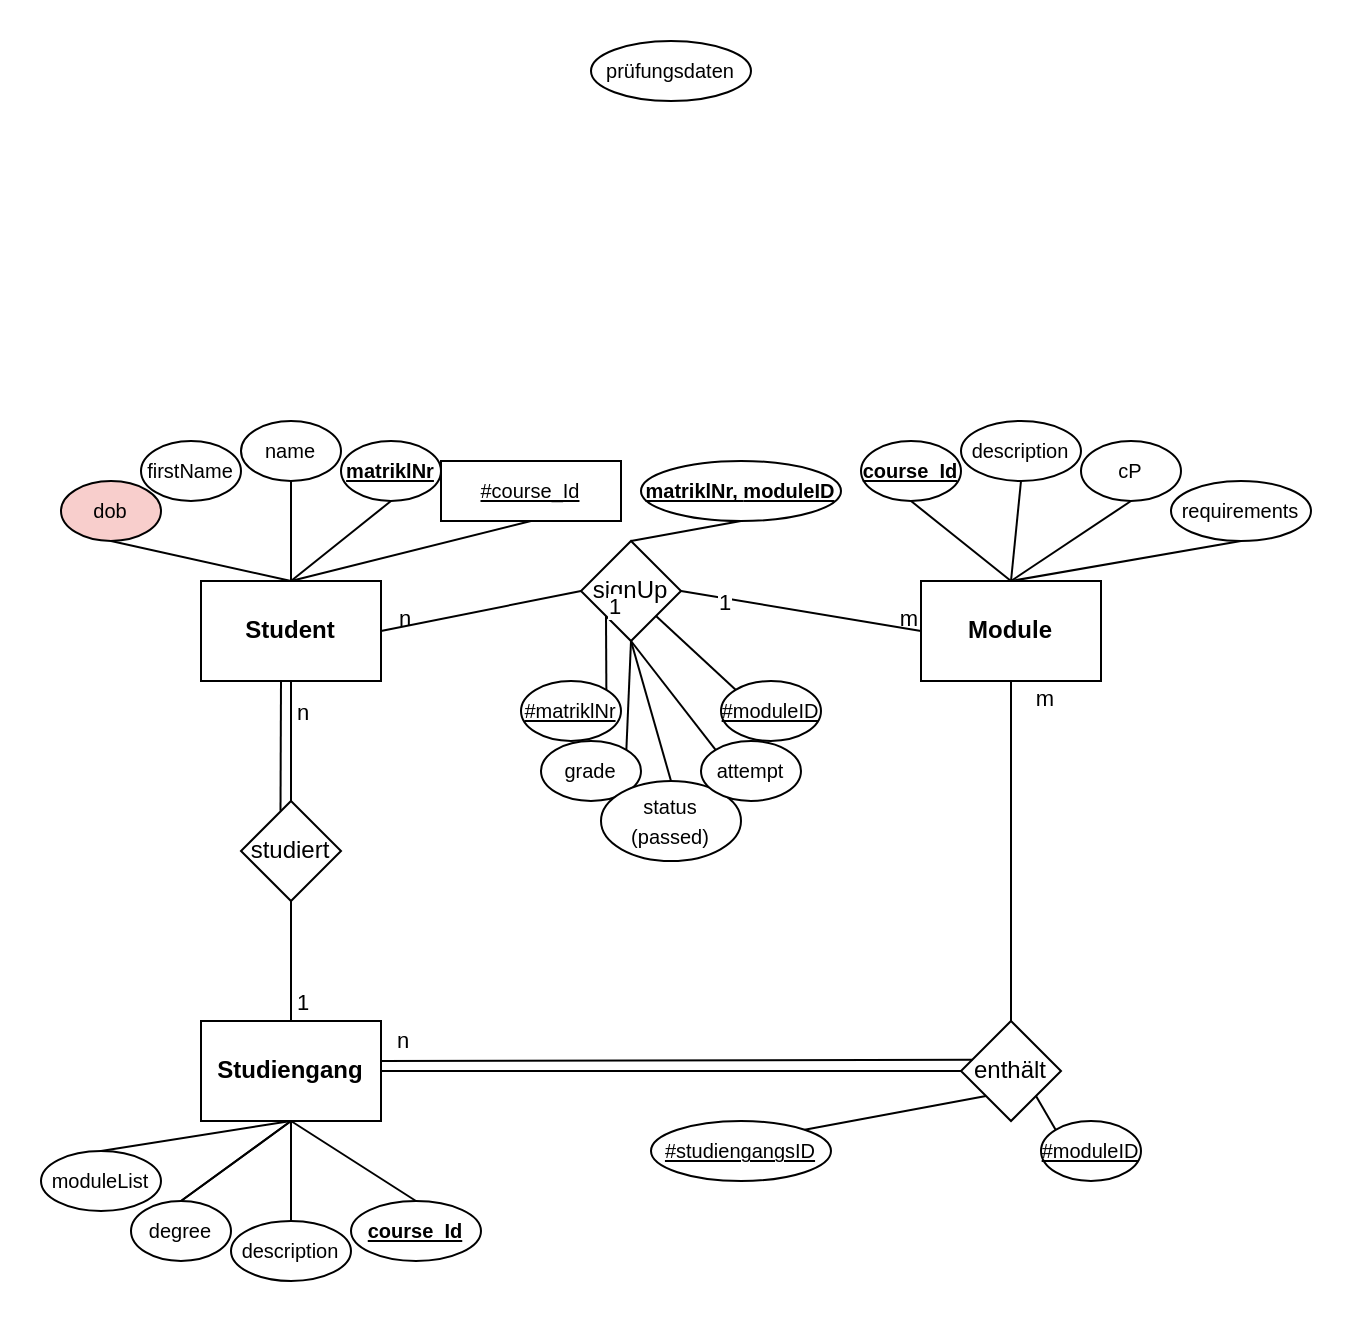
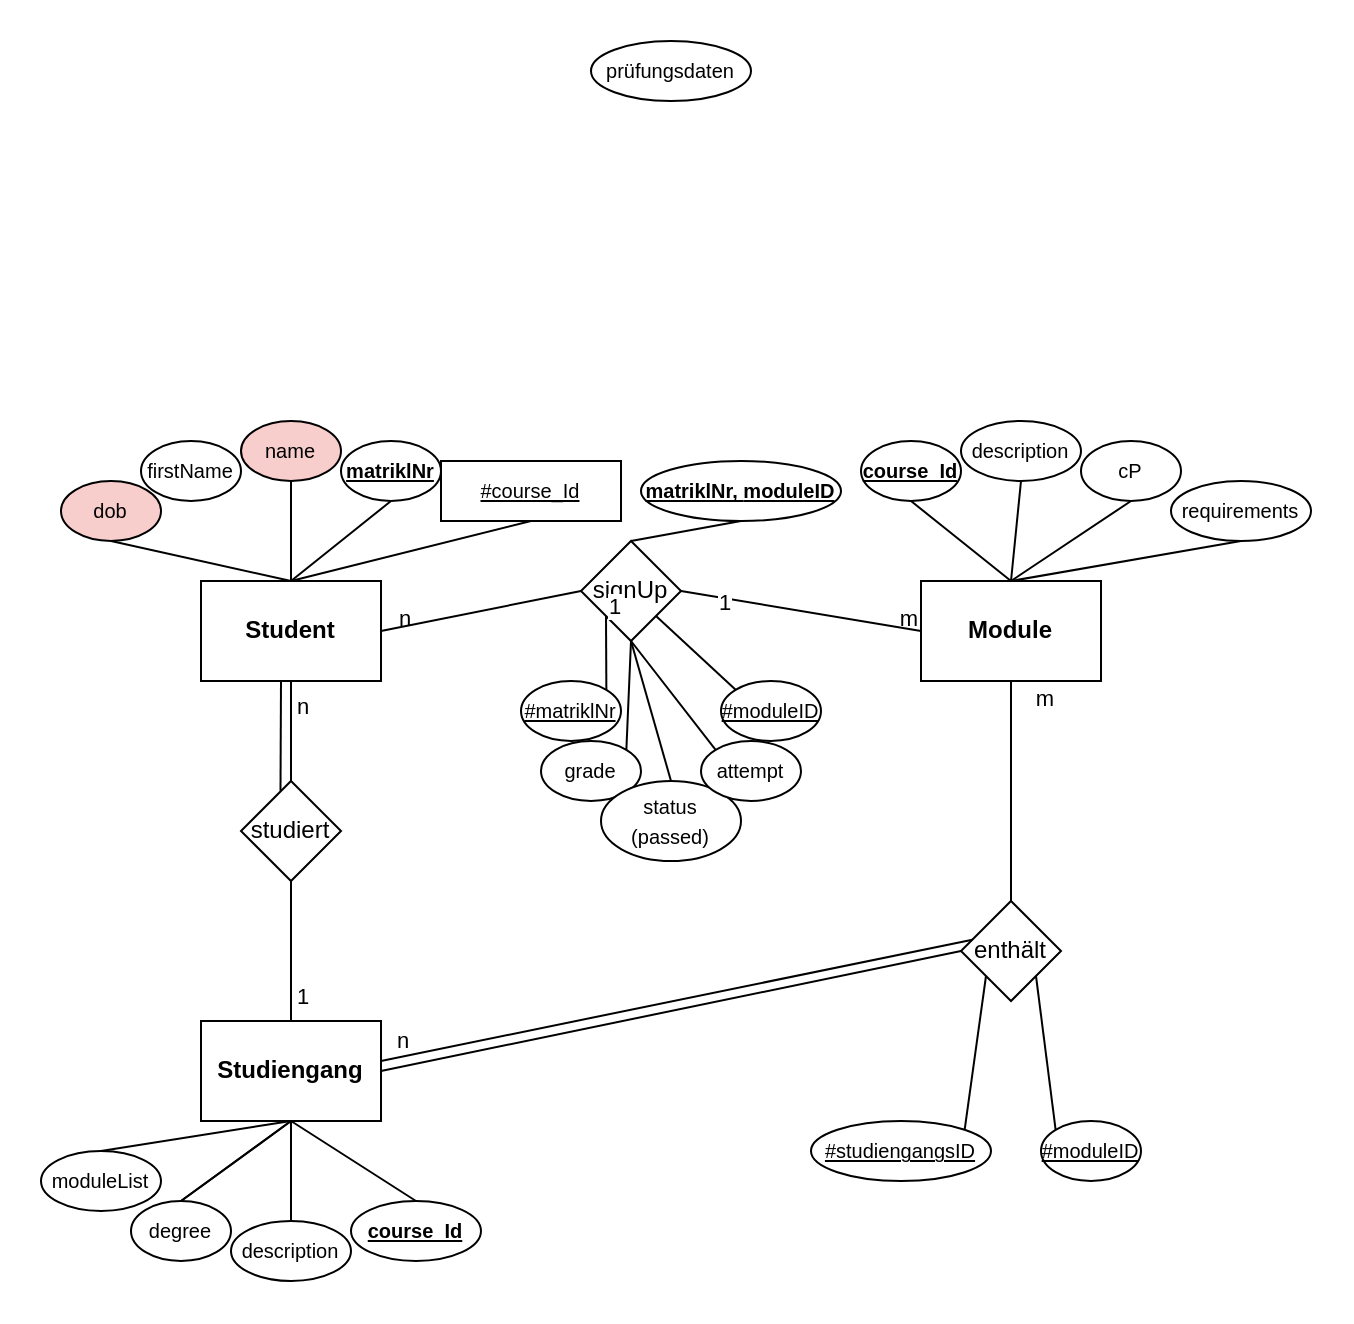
node "name": fillcolor #ffffff -> #f8cecc
node "studiert": moved (291, 851) -> (291, 831)
node "enthält": moved (1011, 1071) -> (1011, 951)
node "#studiengangsID": moved (741, 1151) -> (901, 1151)
